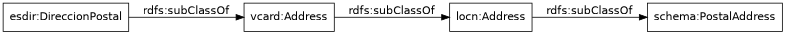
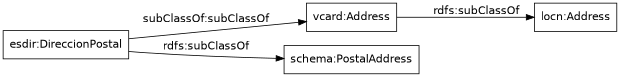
edge "esdir:DireccionPostal" -> "vcard:Address": label "rdfs:subClassOf" -> "subClassOf:subClassOf"
edge "locn:Address" -> "schema:PostalAddress": now "esdir:DireccionPostal" -> "schema:PostalAddress"
